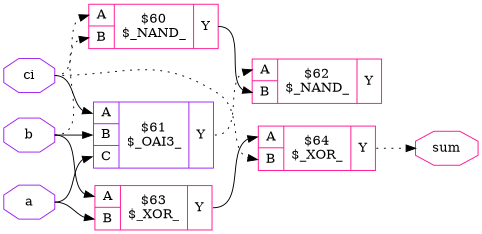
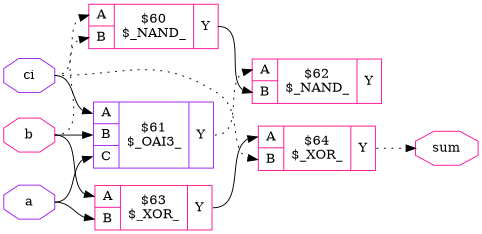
node "b": color purple -> deeppink
